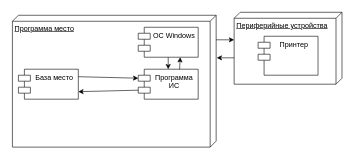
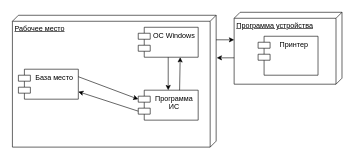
node "Периферийные устройства": label "Периферийные устройства" -> "Программа устройства"
node "Программа место": label "Программа место" -> "Рабочее место"
node "Программа ИС": moved (168, 84) -> (168, 105)
